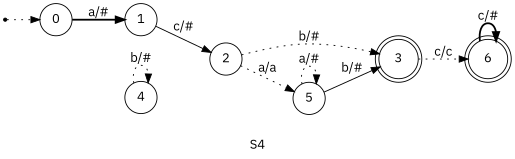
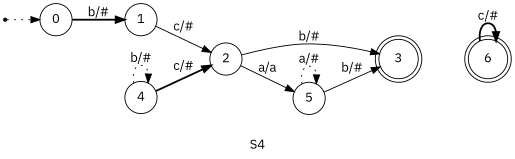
edge "0" -> "1": label "a/#" -> "b/#"
edge "2" -> "3": style dotted -> solid
edge "3" -> "6": removed, label "c/c"
edge "2" -> "5": style dotted -> solid
edge "4" -> "2": added, label "c/#"
